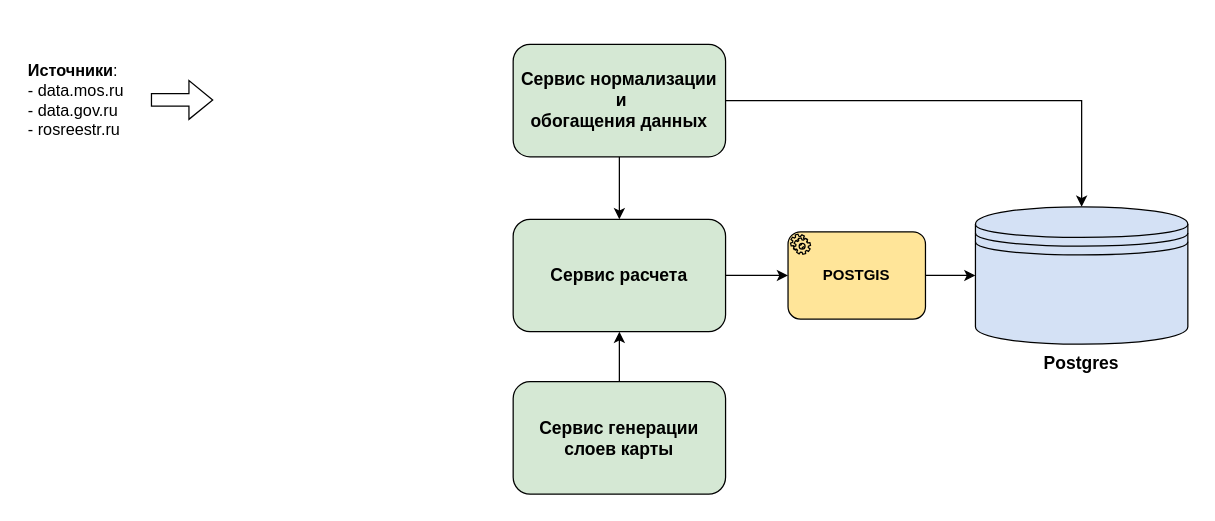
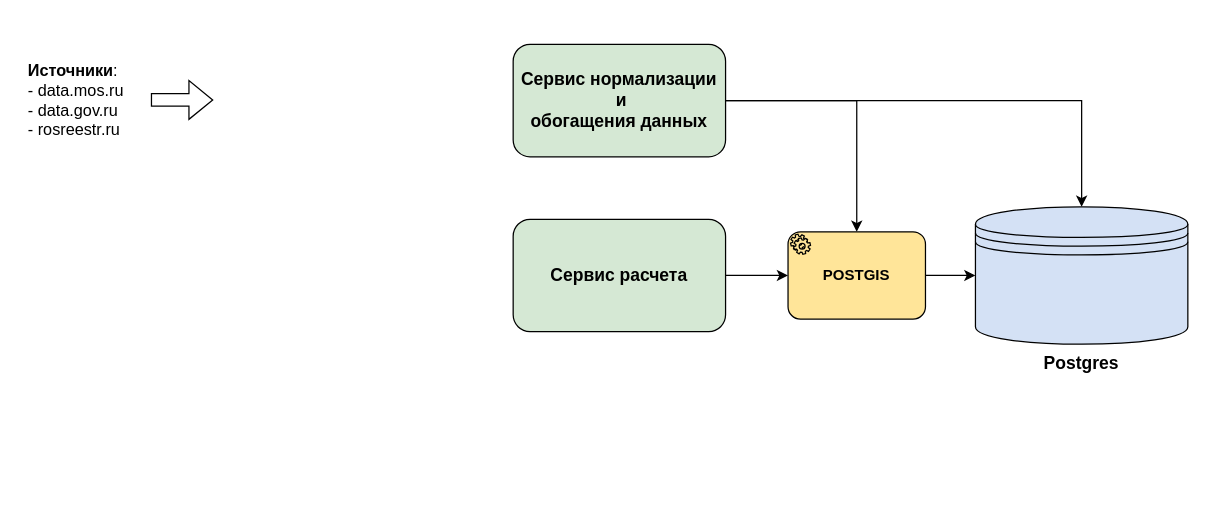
edge "Сервис нормализации и обогащения данных" -> "Сервис расчета": now "Сервис нормализации и обогащения данных" -> "POSTGIS"
edge "Сервис генерации слоев карты" -> "Сервис расчета": removed
node "Сервис генерации слоев карты": removed
